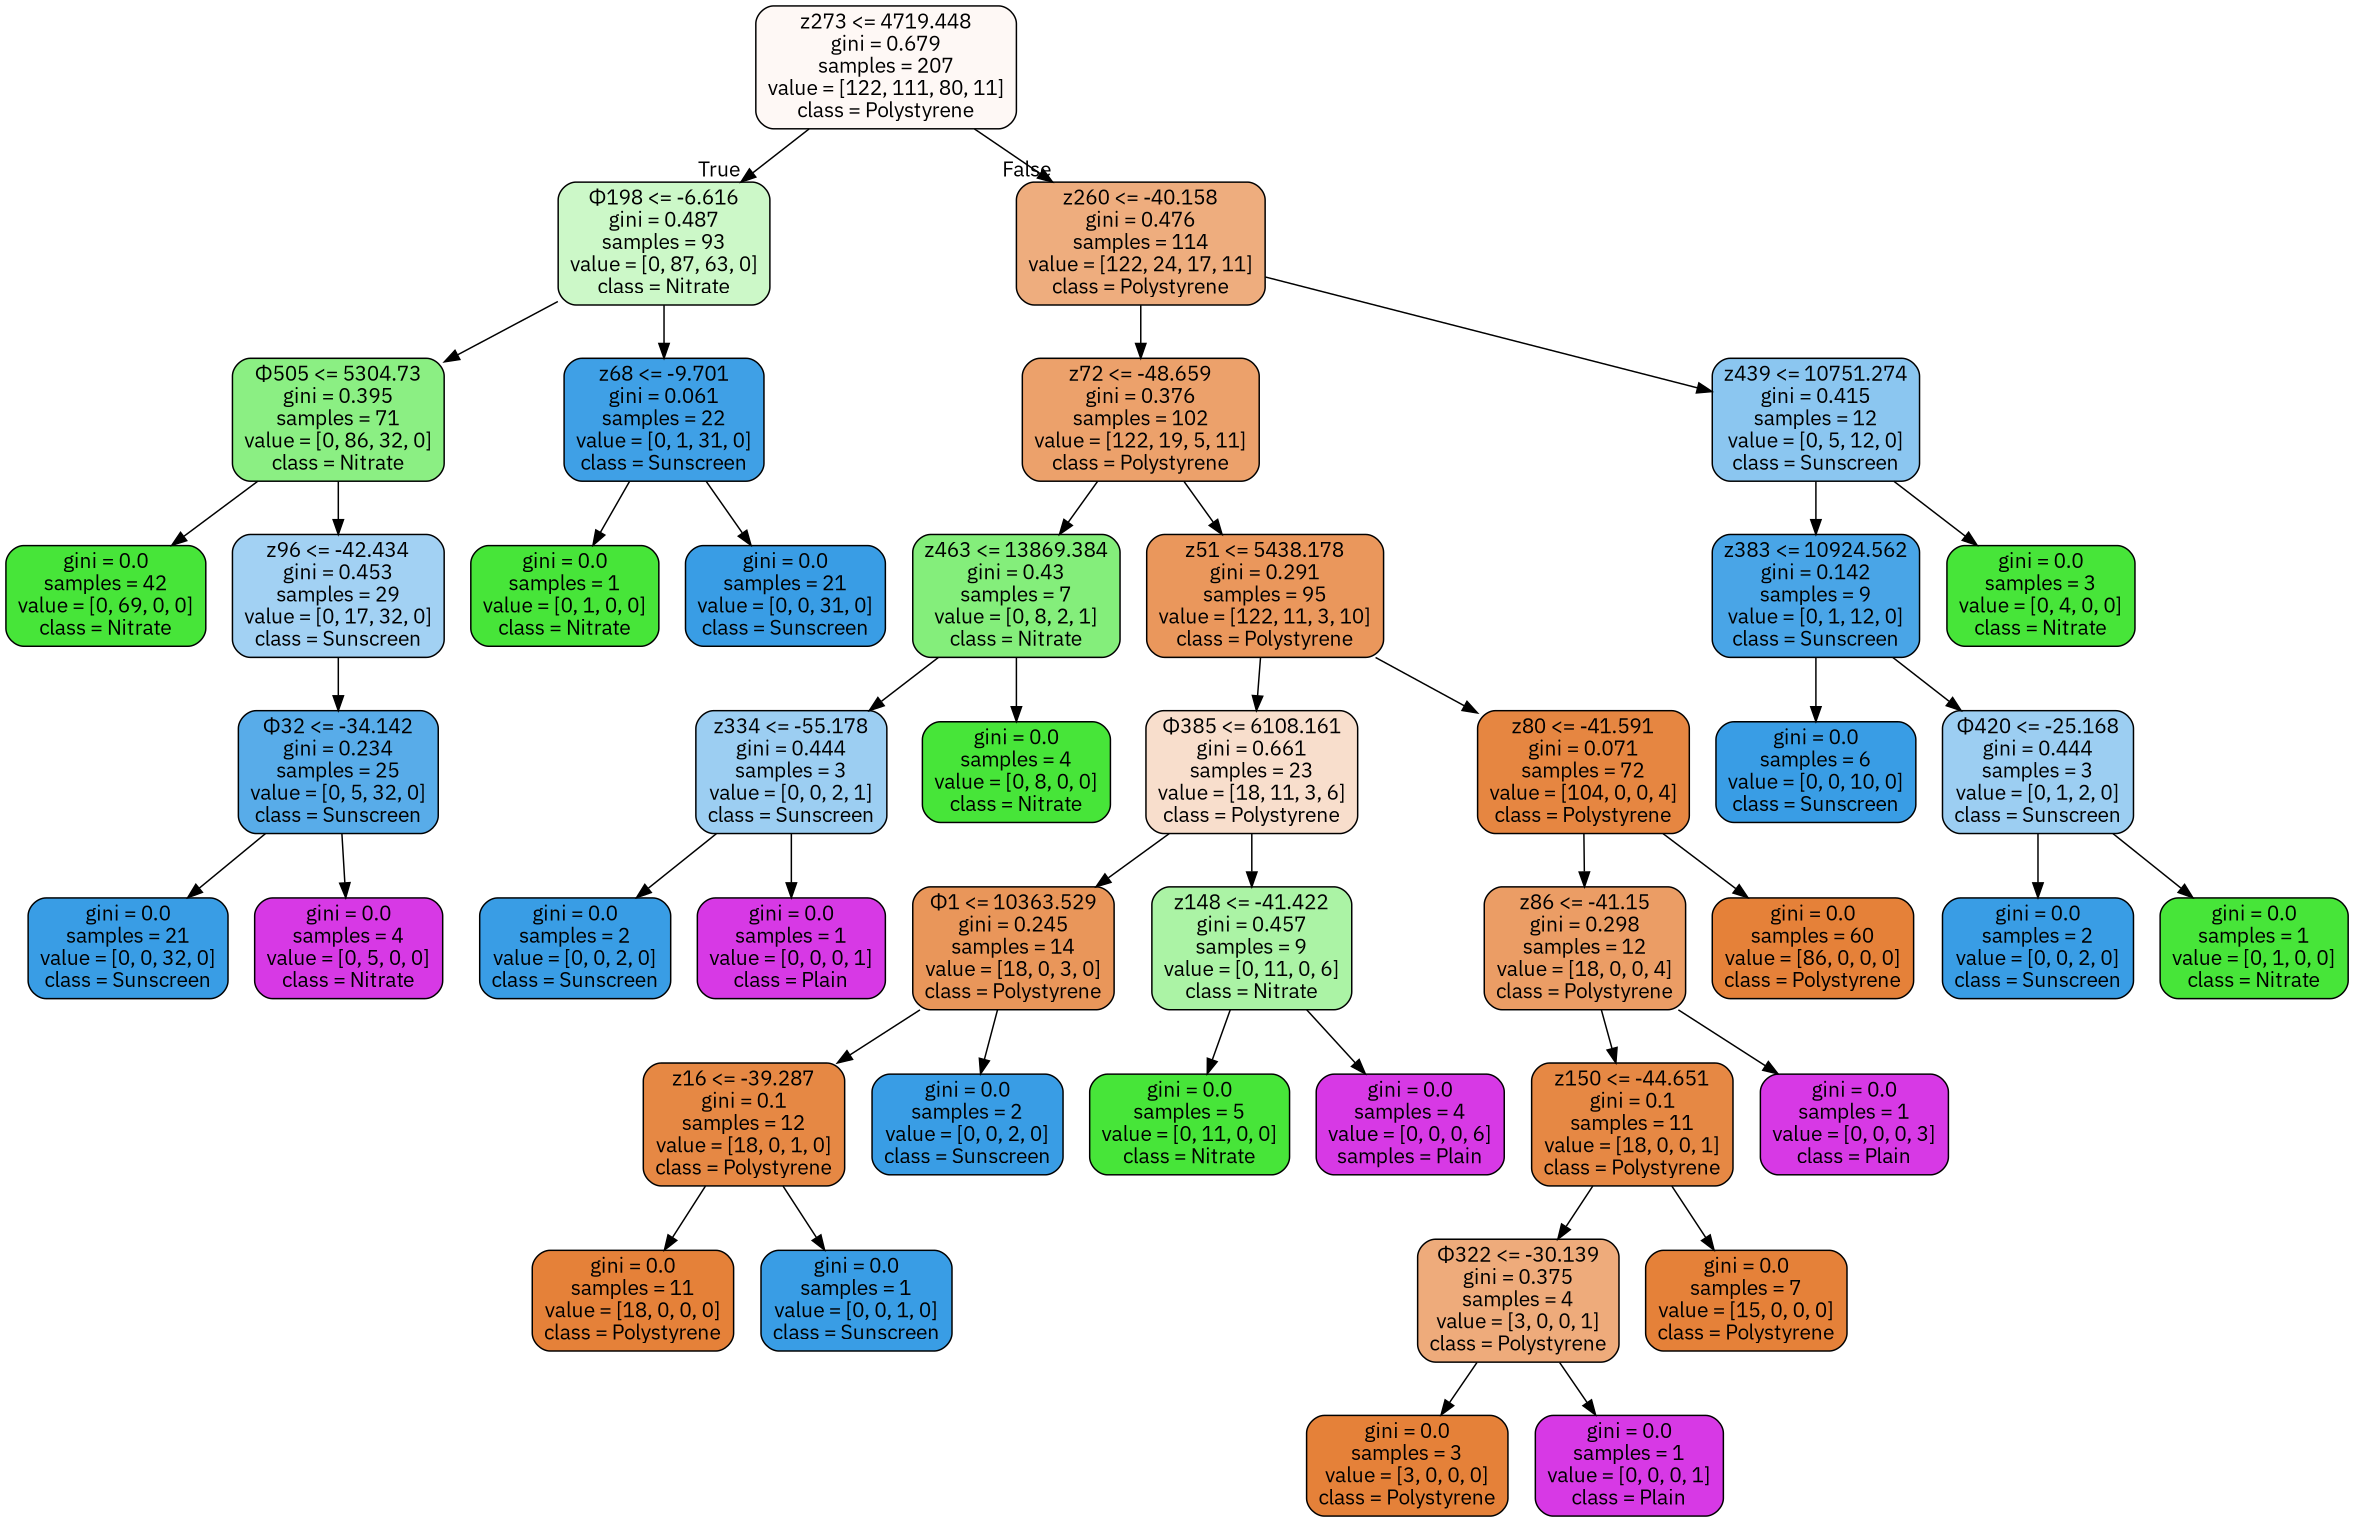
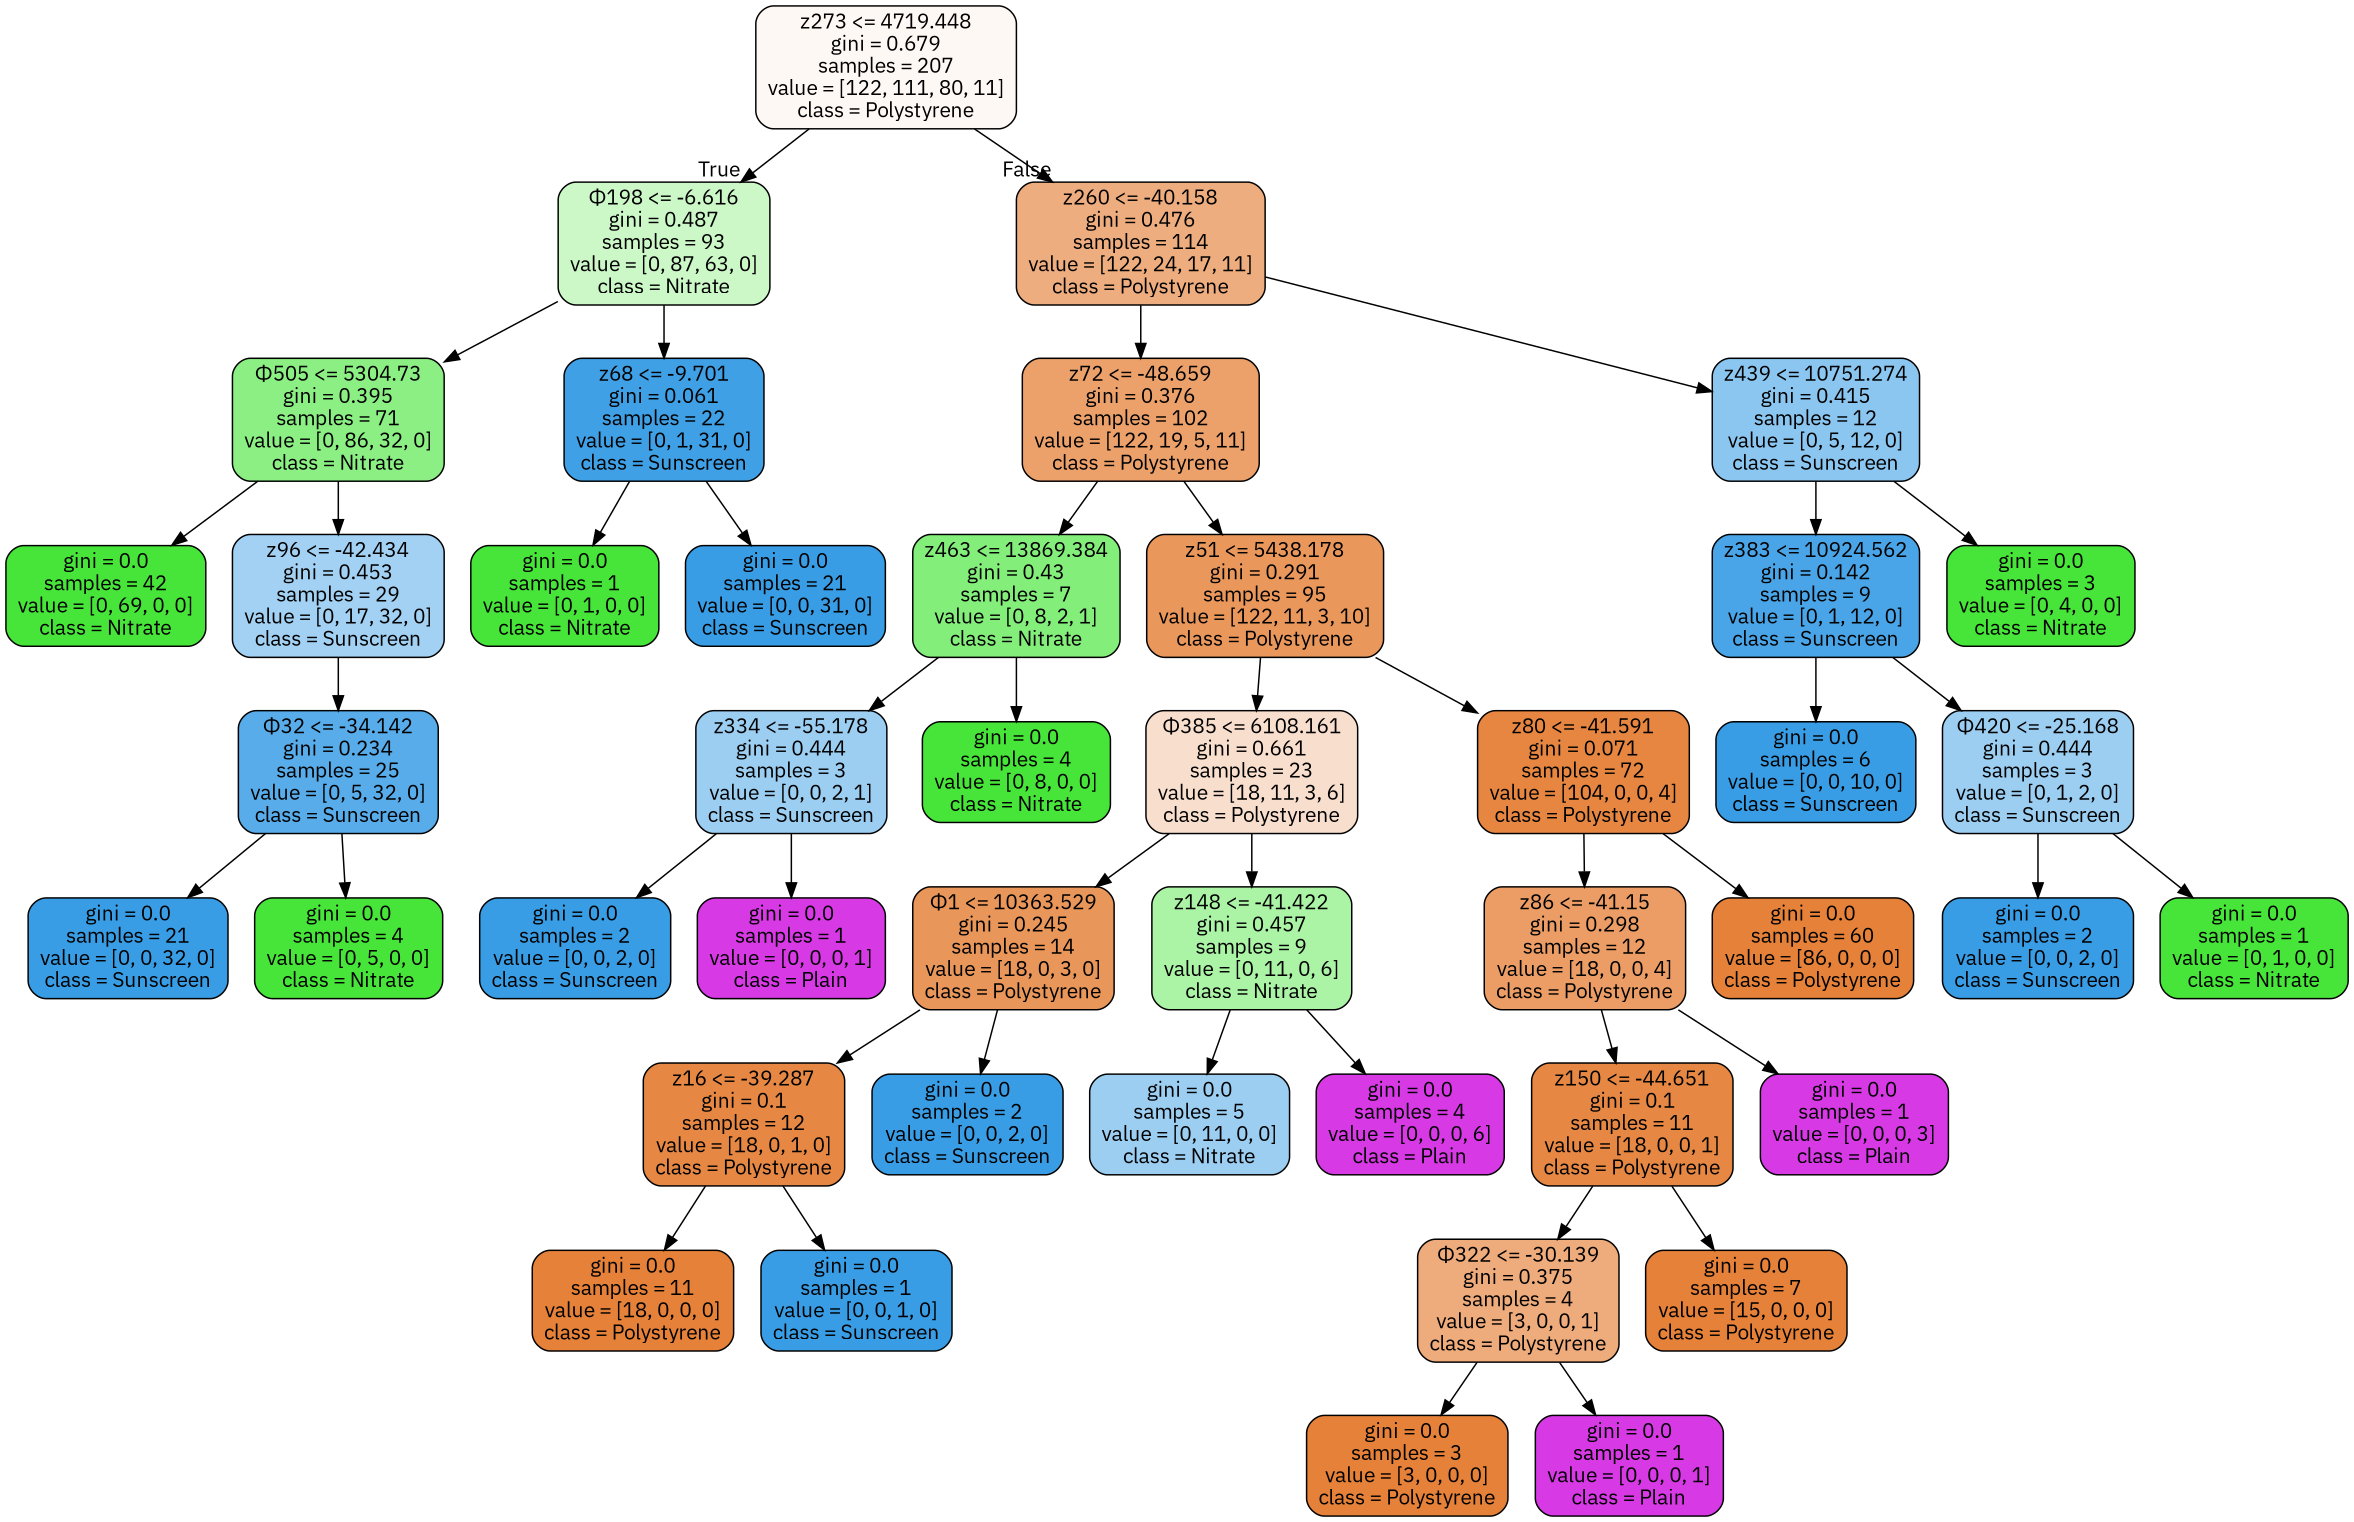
node "gini = 0.0 samples = 4 value = [0, 5, 0, 0] class = Nitrate": fillcolor #d739e5 -> #47e539
node "gini = 0.0 samples = 5 value = [0, 11, 0, 0] class = Nitrate": fillcolor #47e539 -> #9ccef2
node "gini = 0.0 samples = 4 value = [0, 0, 0, 6] samples = Plain": label "gini = 0.0 samples = 4 value = [0, 0, 0, 6] samples = Plain" -> "gini = 0.0 samples = 4 value = [0, 0, 0, 6] class = Plain"
